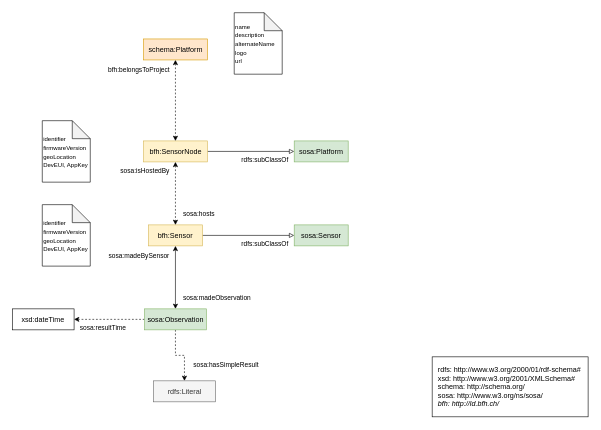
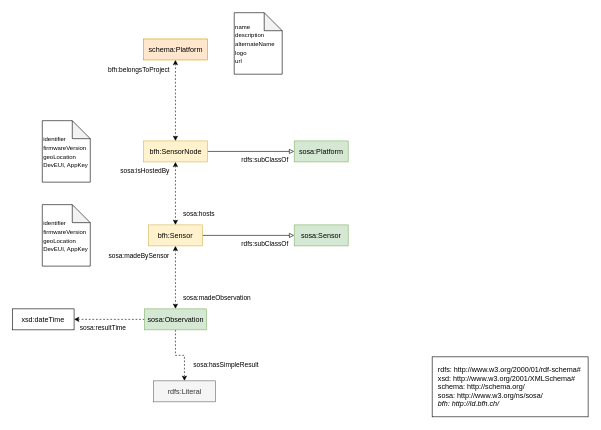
edge "bfh:Sensor" -- "sosa:Observation": style solid -> dashed
